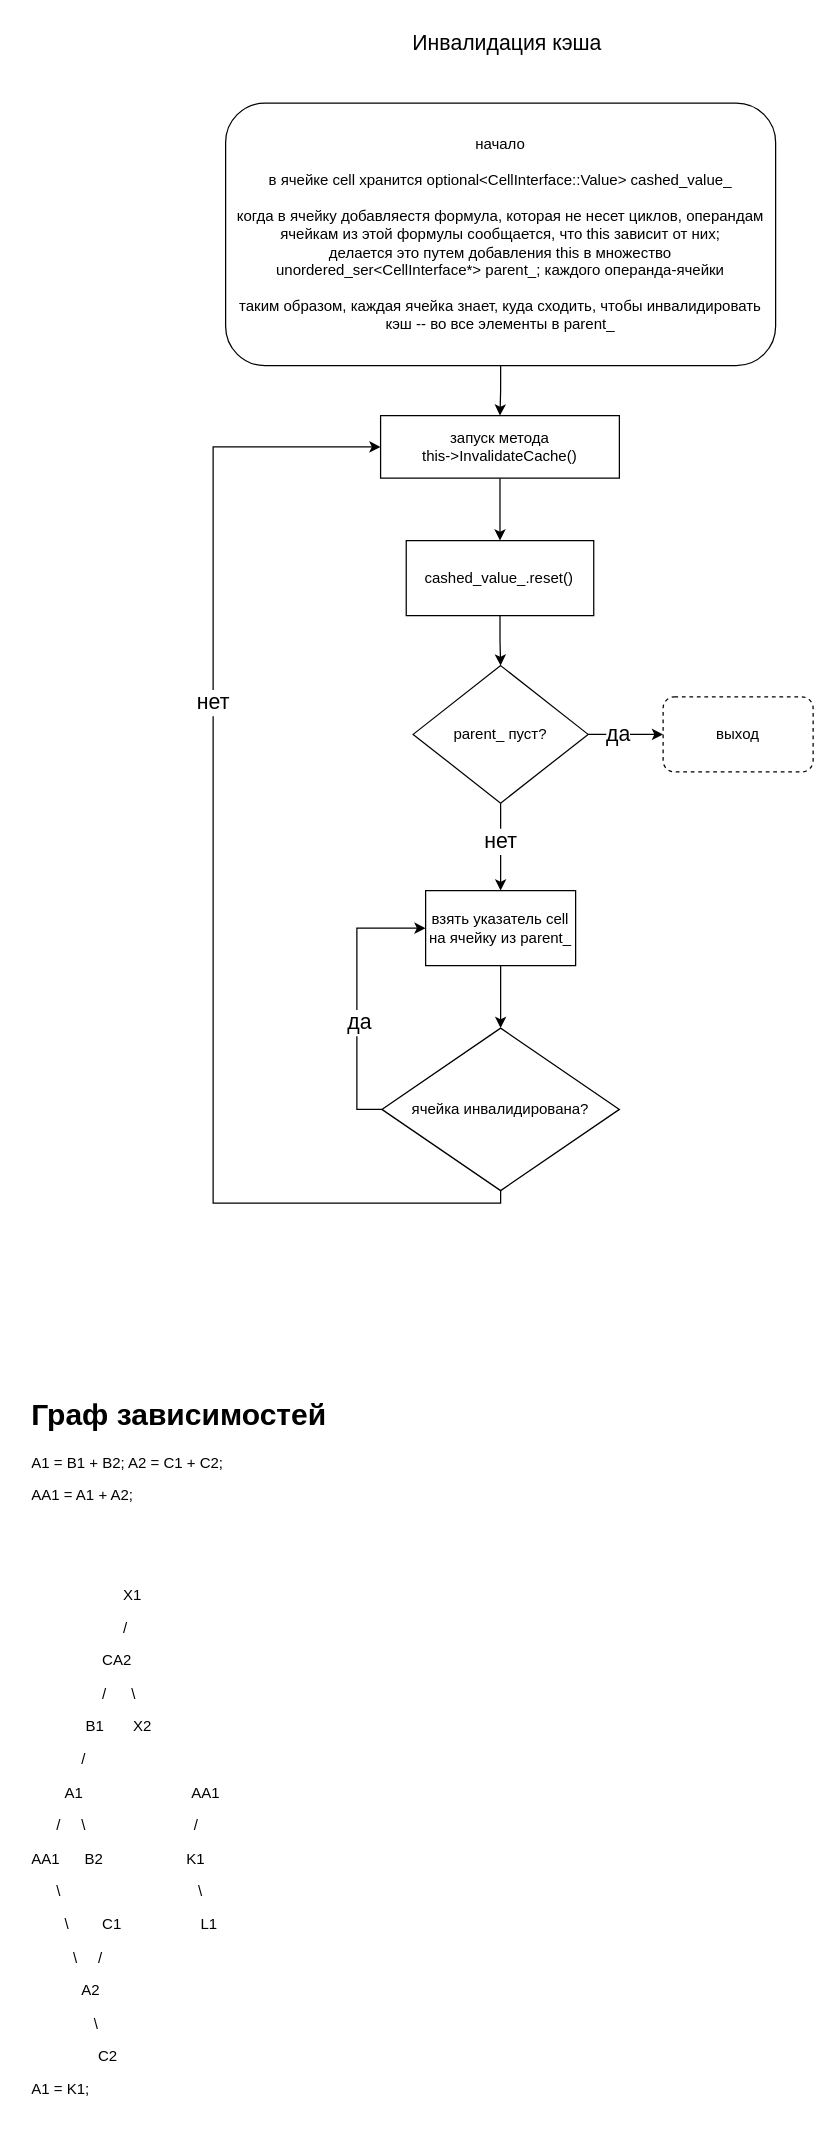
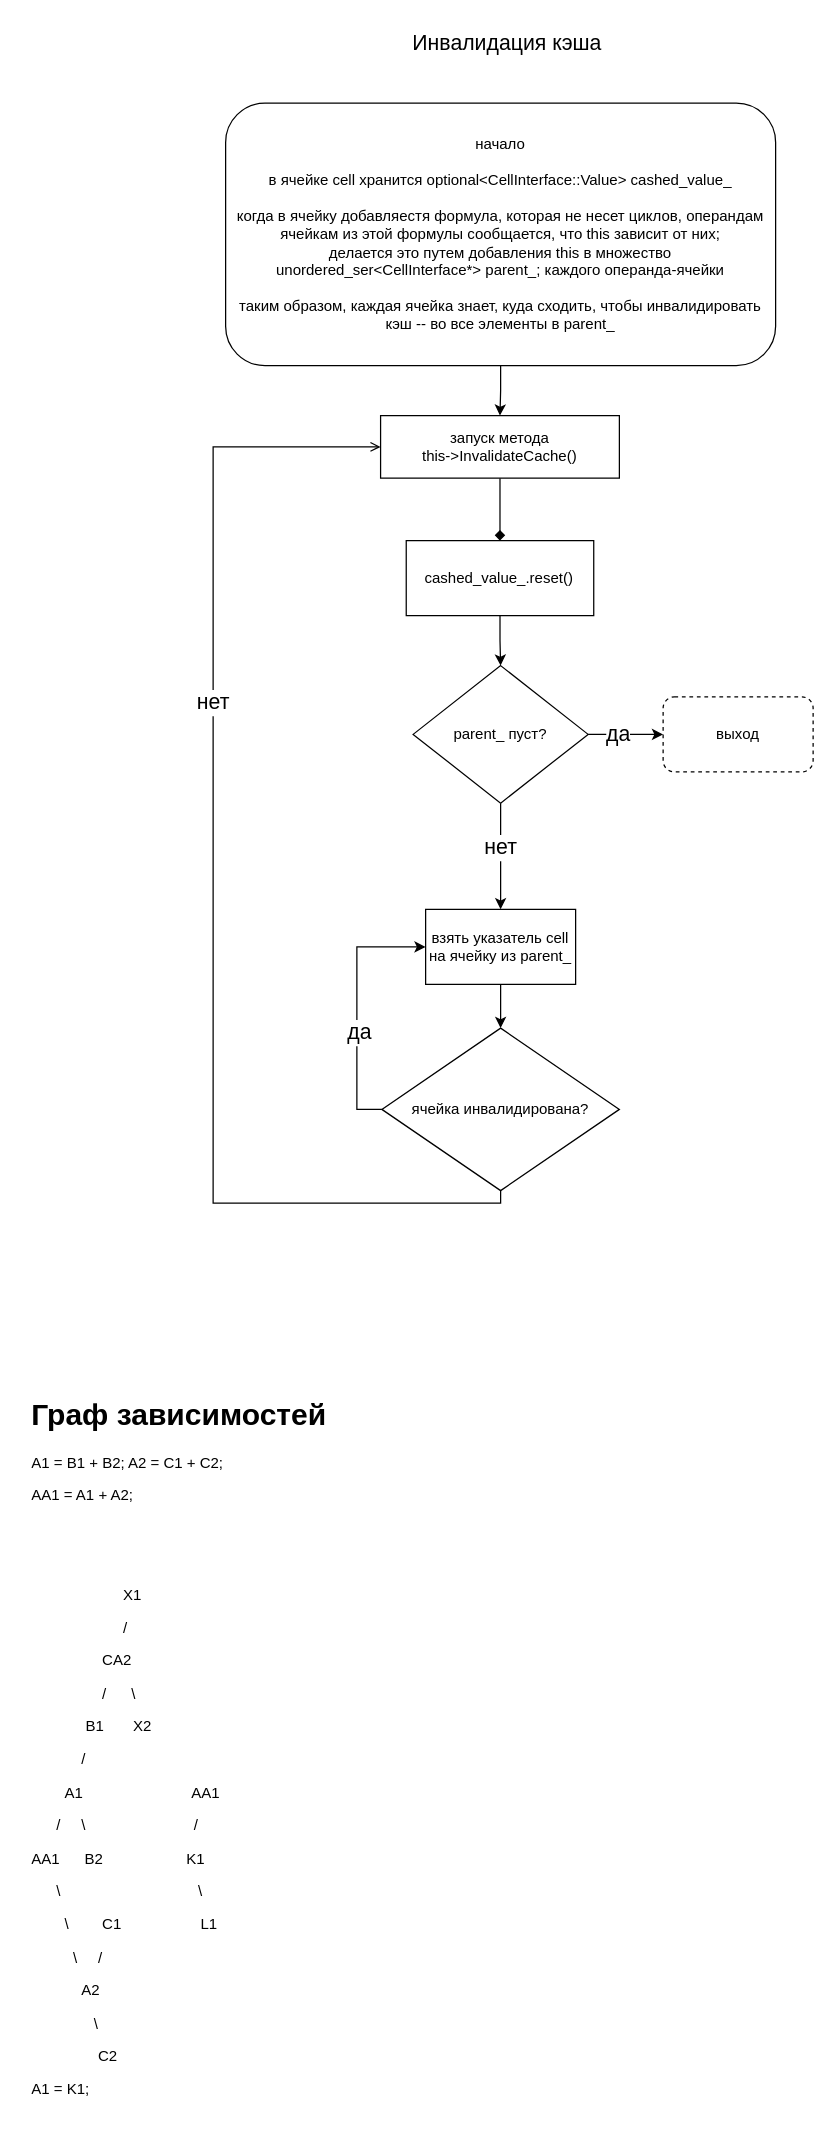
edge "ячейка инвалидирована?" -> "запуск метода this->InvalidateCache()": arrowhead classic -> open
edge "запуск метода this->InvalidateCache()" -> "cashed_value_.reset()": arrowhead classic -> diamond
node "взять указатель cell на ячейку из parent_": moved (501, 928) -> (501, 947)
